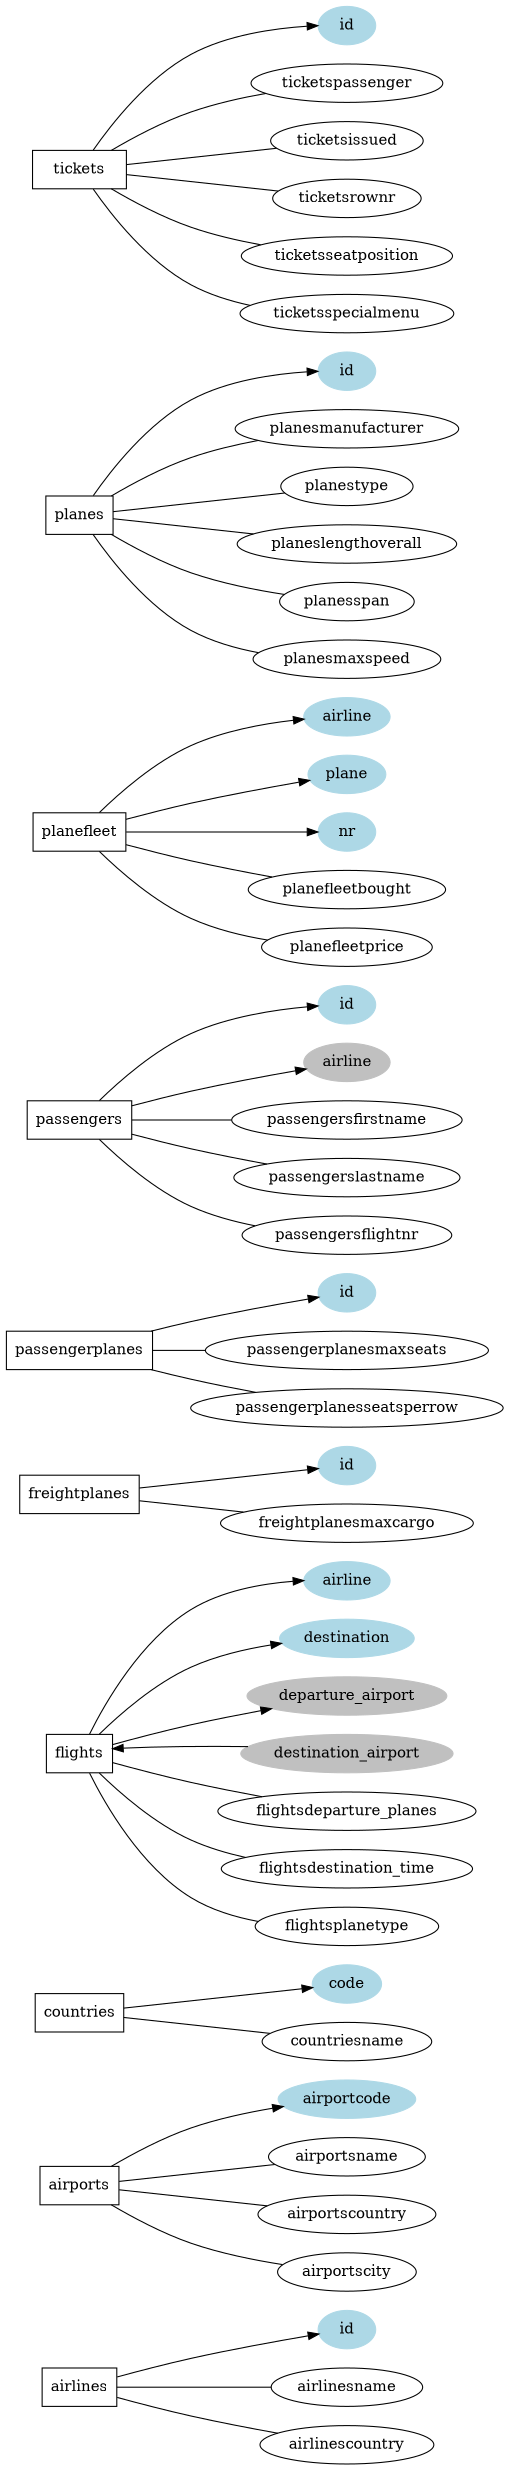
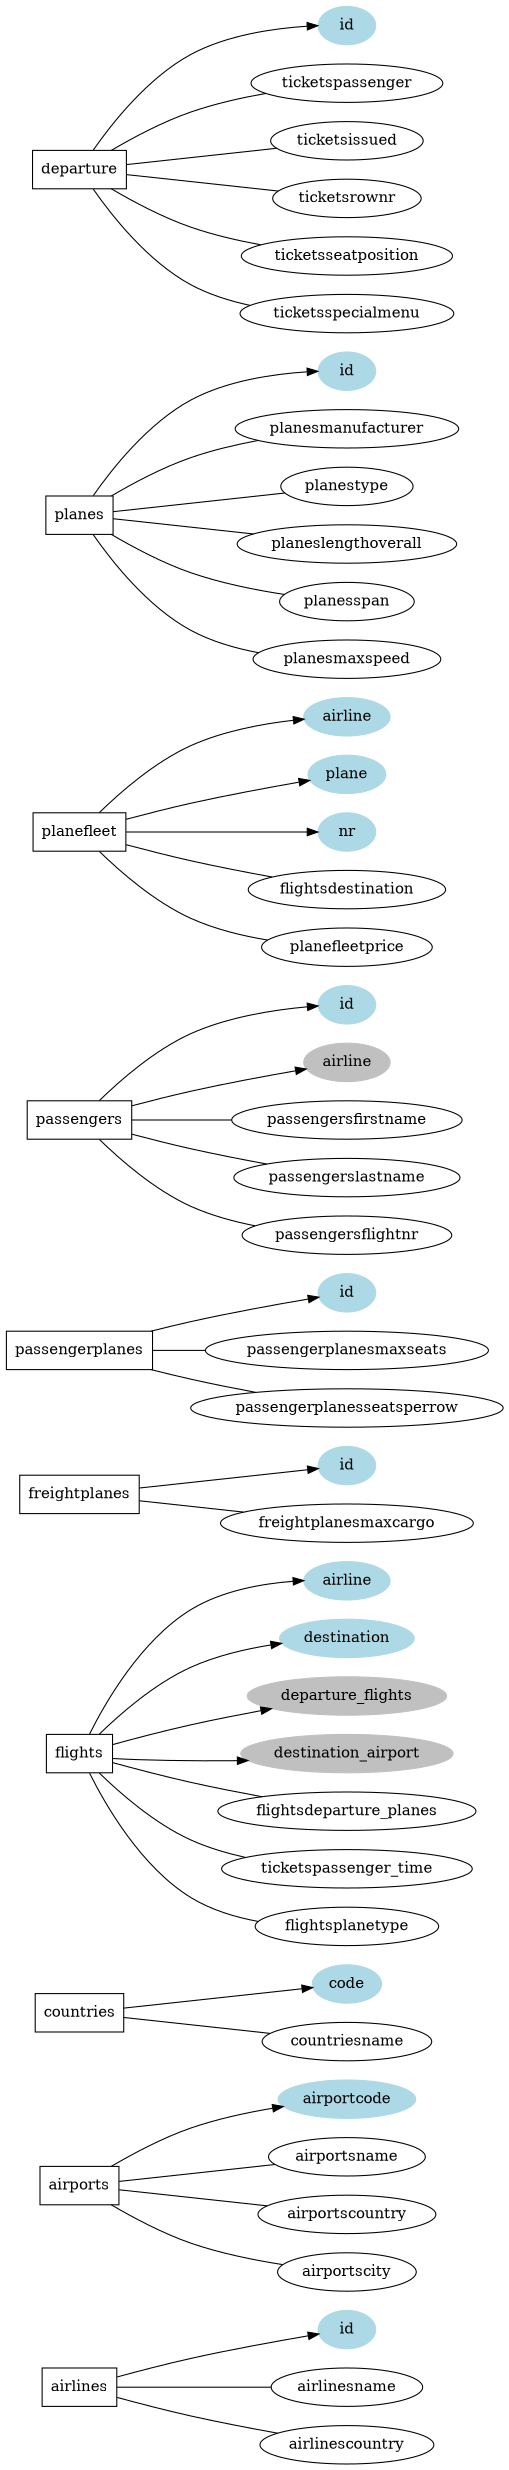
node "tickets": label "tickets" -> "departure"
node "planefleetbought": label "planefleetbought" -> "flightsdestination"
node "departure_airport": label "departure_airport" -> "departure_flights"
edge "destination_airport" -> "flights": reversed
node "flightsdestination_time": label "flightsdestination_time" -> "ticketspassenger_time"
